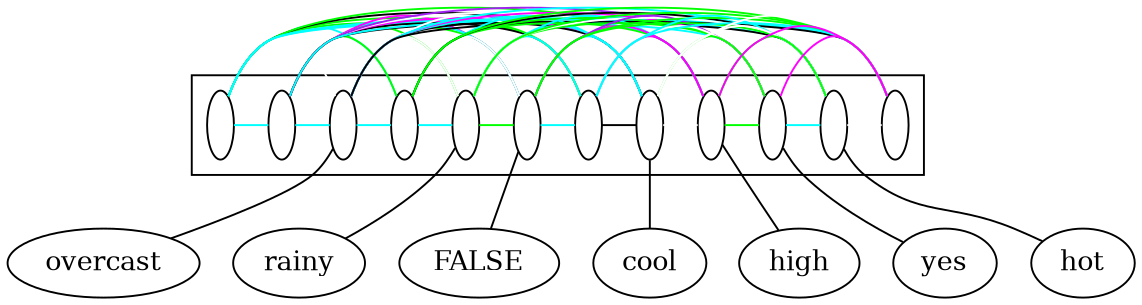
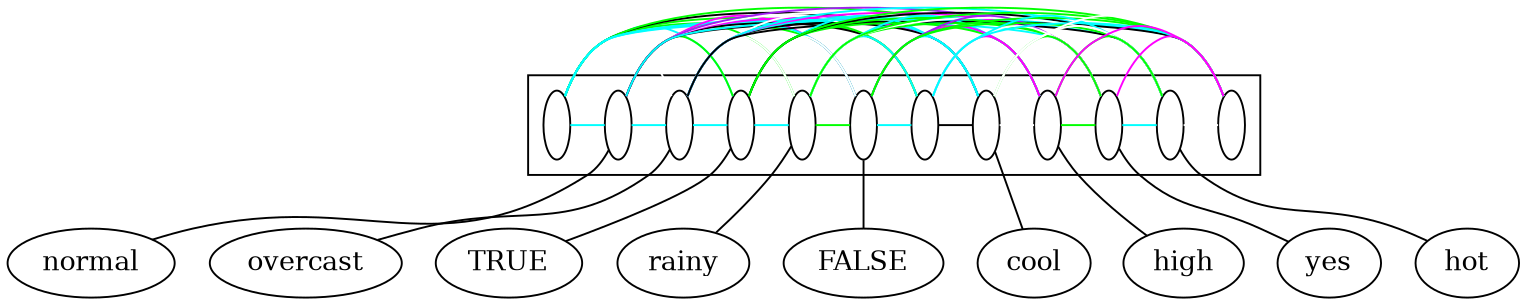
node "normal": added
node "TRUE": added
